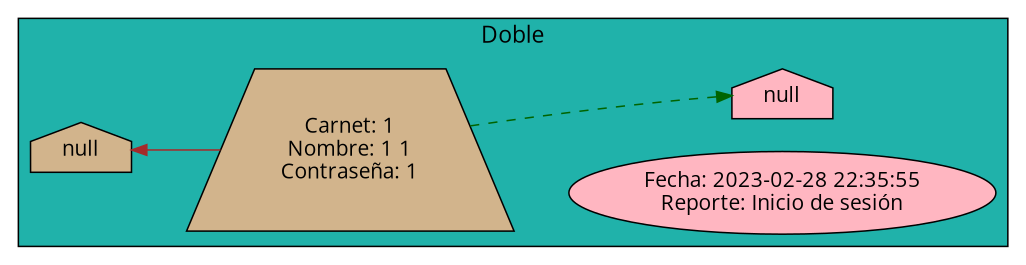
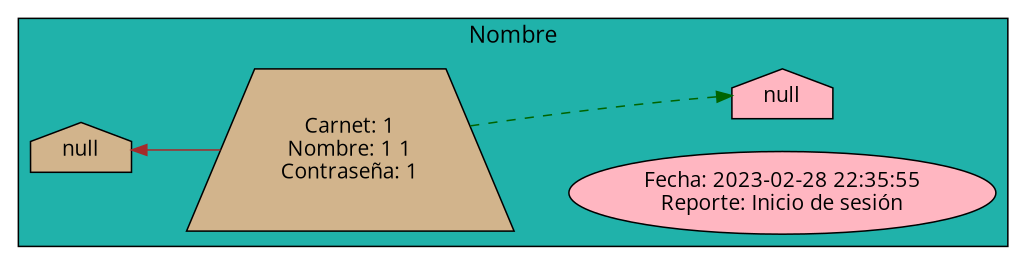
cluster "Doble": label "Doble" -> "Nombre"
